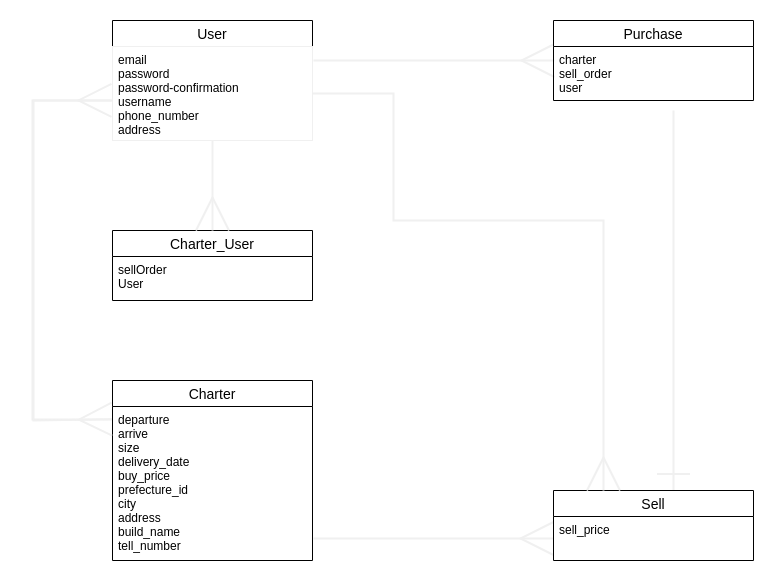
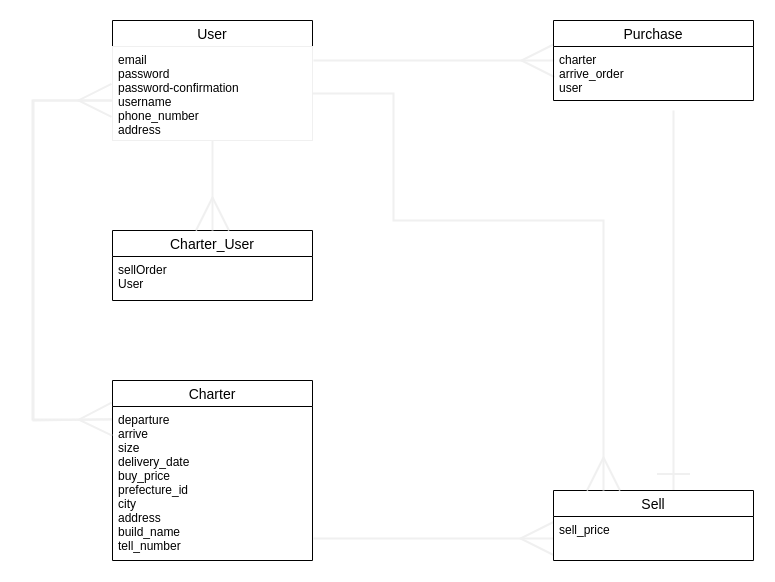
node "charter sell_order user": label "charter sell_order user" -> "charter arrive_order user"
